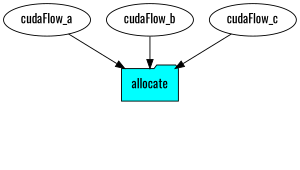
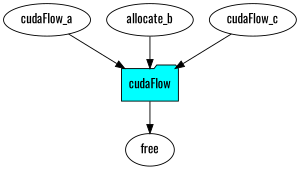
node "cudaFlow_b": label "cudaFlow_b" -> "allocate_b"
node "allocate": label "allocate" -> "cudaFlow"
node "free": added
